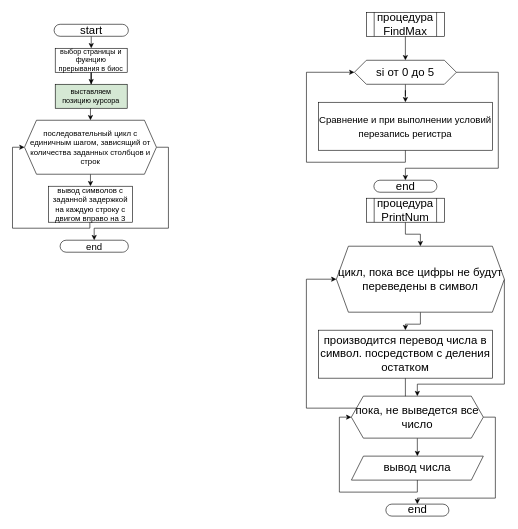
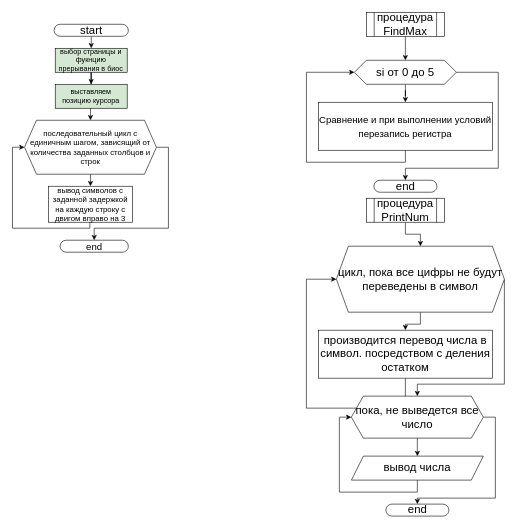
node "выбор страницы и фукнцию прерывания в биос": fillcolor #ffffff -> #d5e8d4
